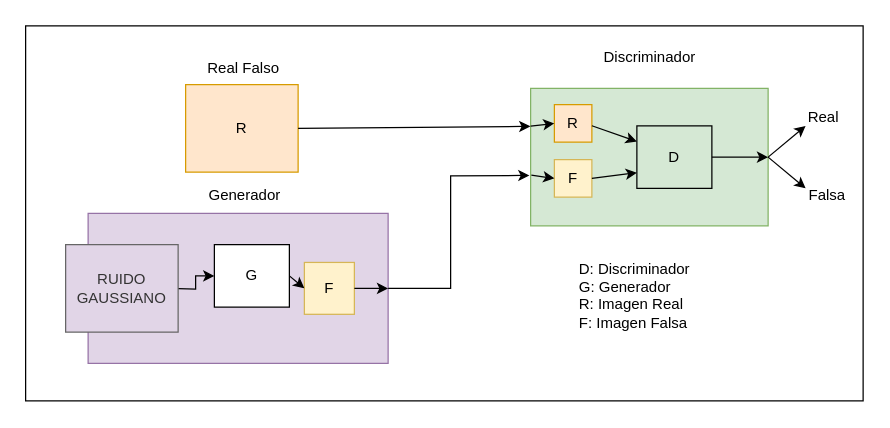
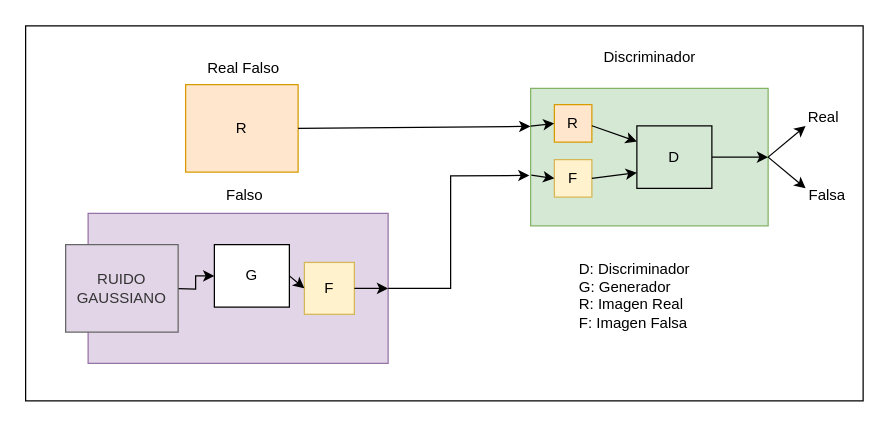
node "Generador": label "Generador" -> "Falso"
